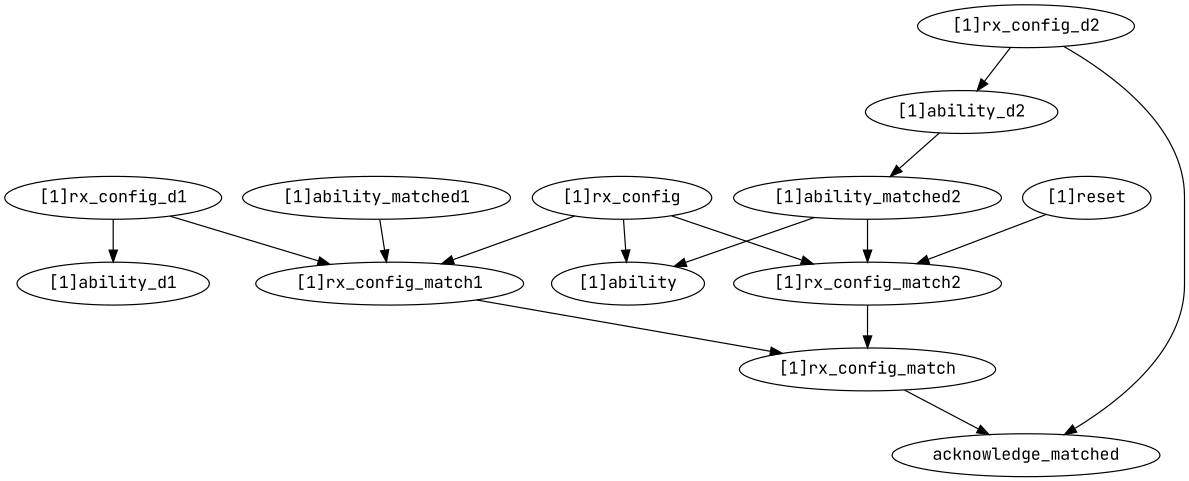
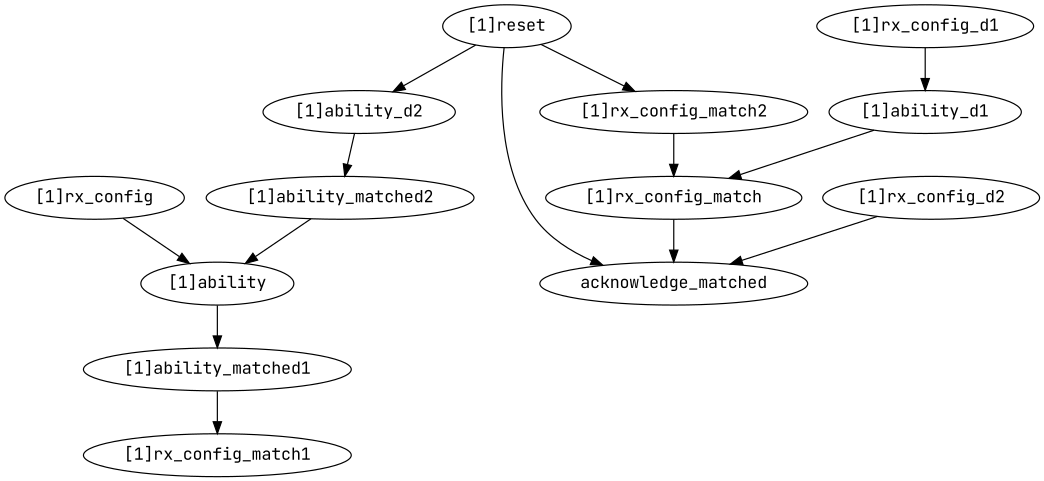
edge "[1]rx_config_d2" -> "[1]ability_d2": now "[1]reset" -> "[1]ability_d2"
edge "[1]reset" -> "acknowledge_matched": added
edge "[1]ability_matched2" -> "[1]rx_config_match2": removed
edge "[1]rx_config" -> "[1]rx_config_match2": removed
edge "[1]rx_config" -> "[1]rx_config_match1": removed
edge "[1]rx_config_d1" -> "[1]rx_config_match1": removed
edge "[1]ability" -> "[1]ability_matched1": added
edge "[1]rx_config_match1" -> "[1]rx_config_match": now "[1]ability_d1" -> "[1]rx_config_match"
